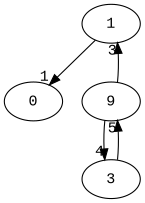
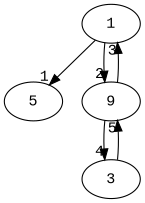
edge "1" -> "9": added
node "0": label "0" -> "5"
